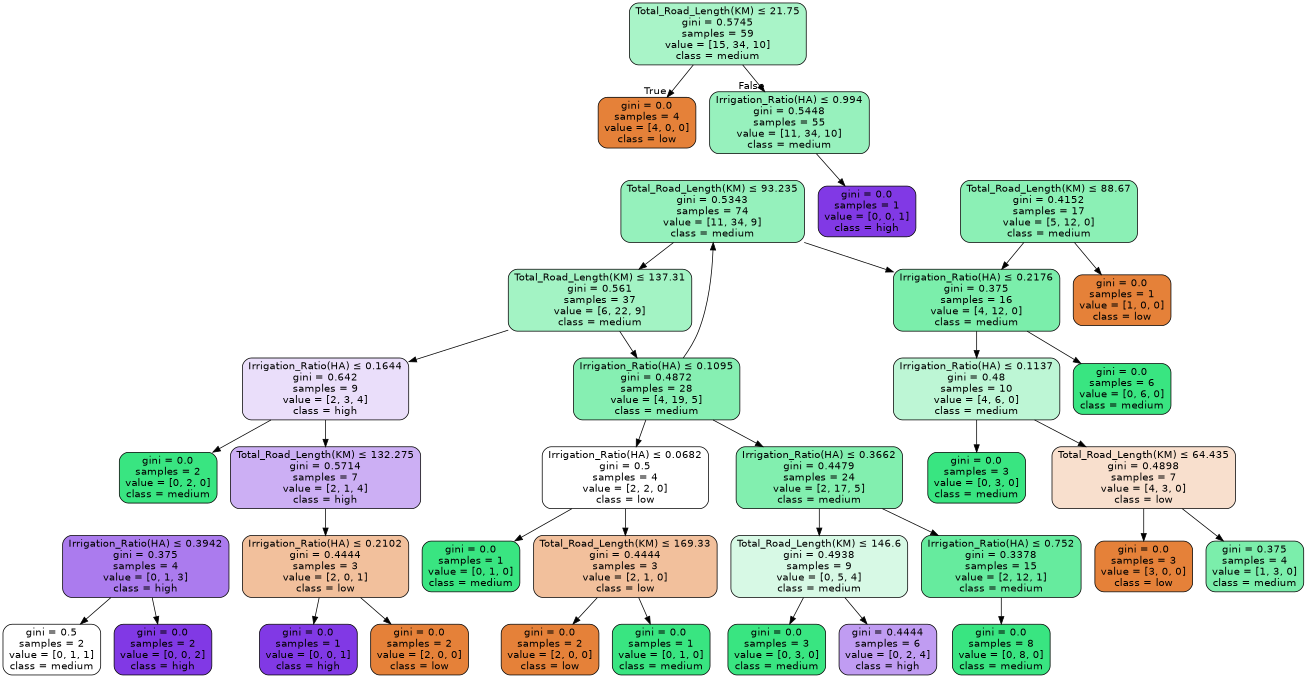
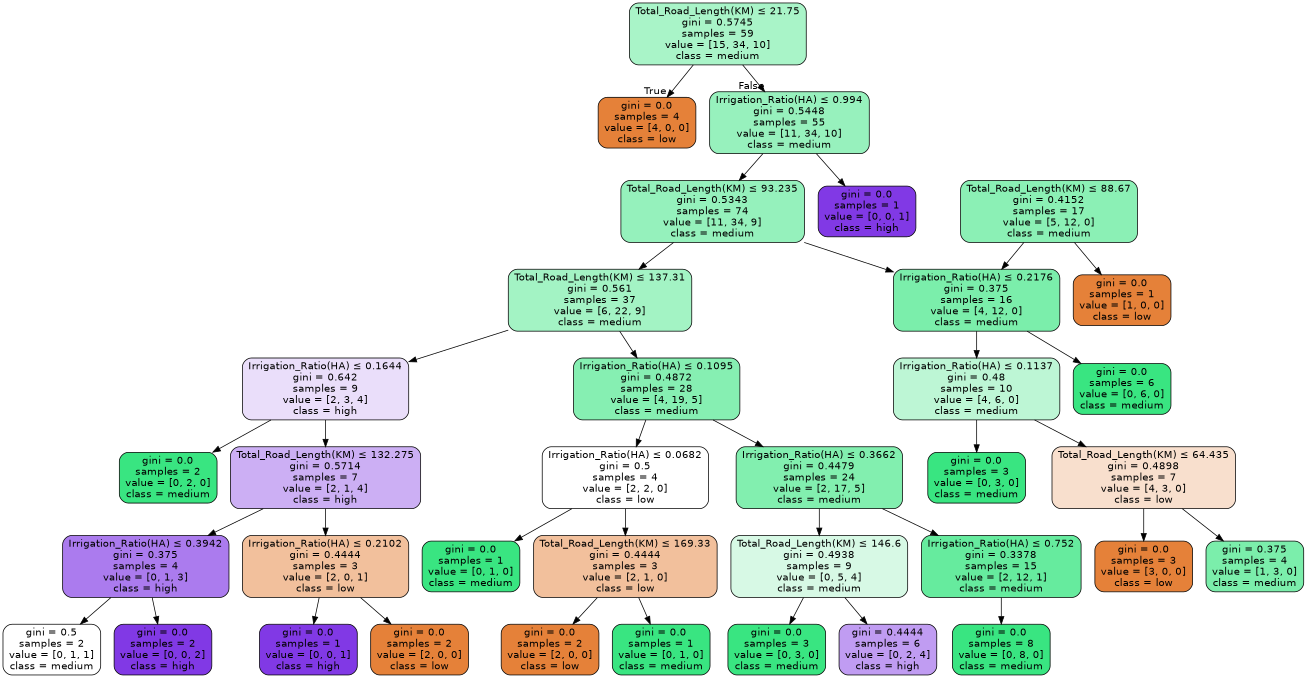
edge "Irrigation_Ratio(HA) ≤ 0.1095" -> "Total_Road_Length(KM) ≤ 93.235": now "Irrigation_Ratio(HA) ≤ 0.994" -> "Total_Road_Length(KM) ≤ 93.235"
edge "Total_Road_Length(KM) ≤ 132.275" -> "Irrigation_Ratio(HA) ≤ 0.3942": added
